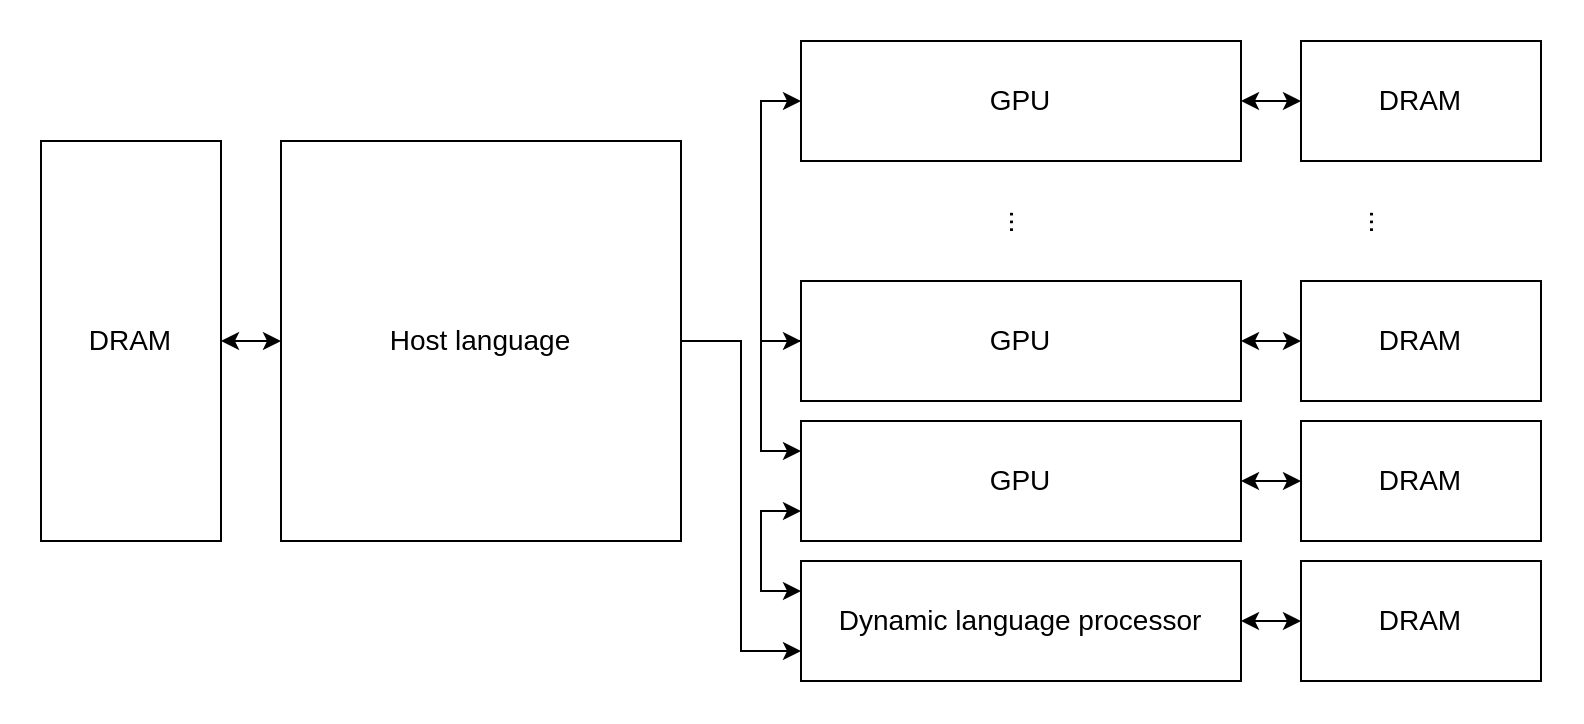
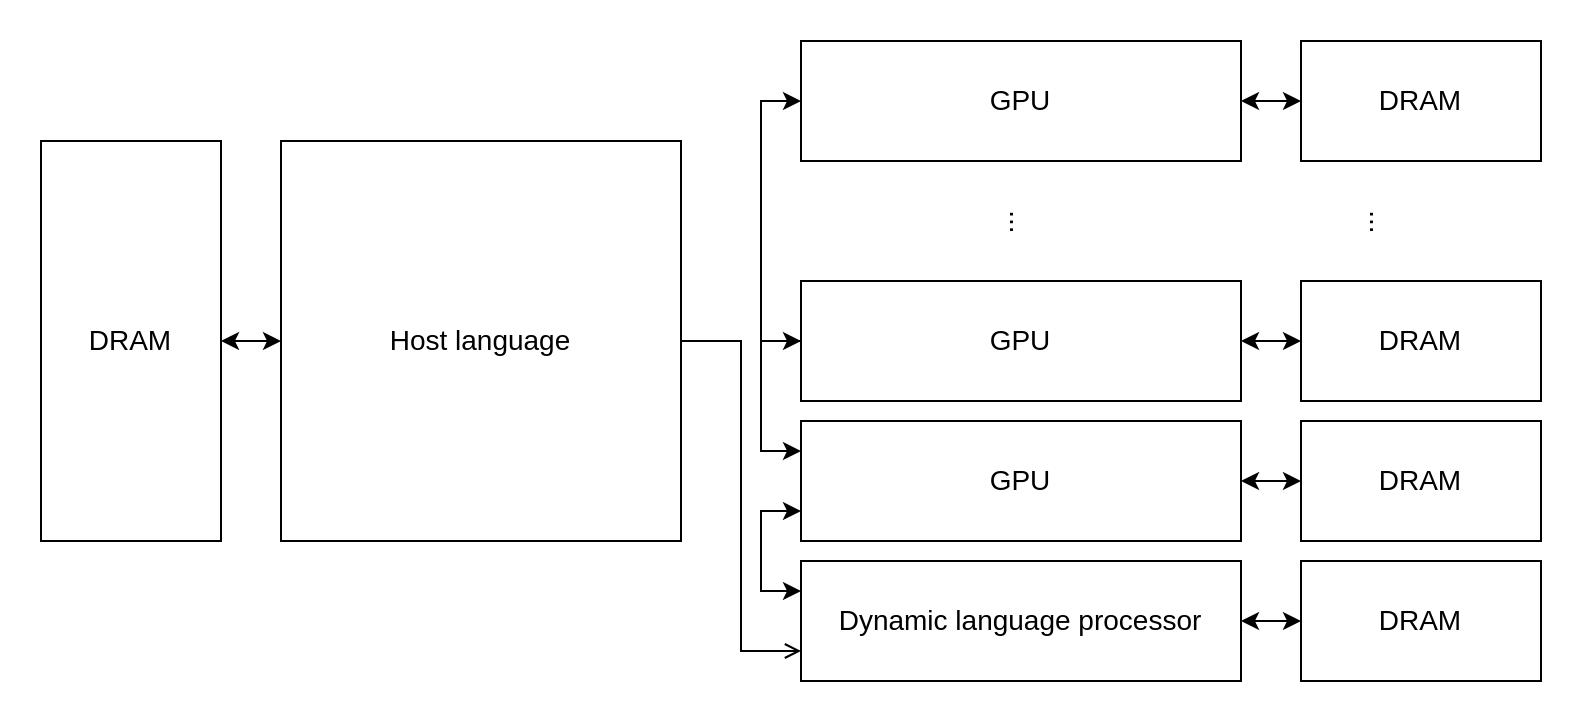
edge "Host language" -> "Dynamic language processor": arrowhead classic -> open
